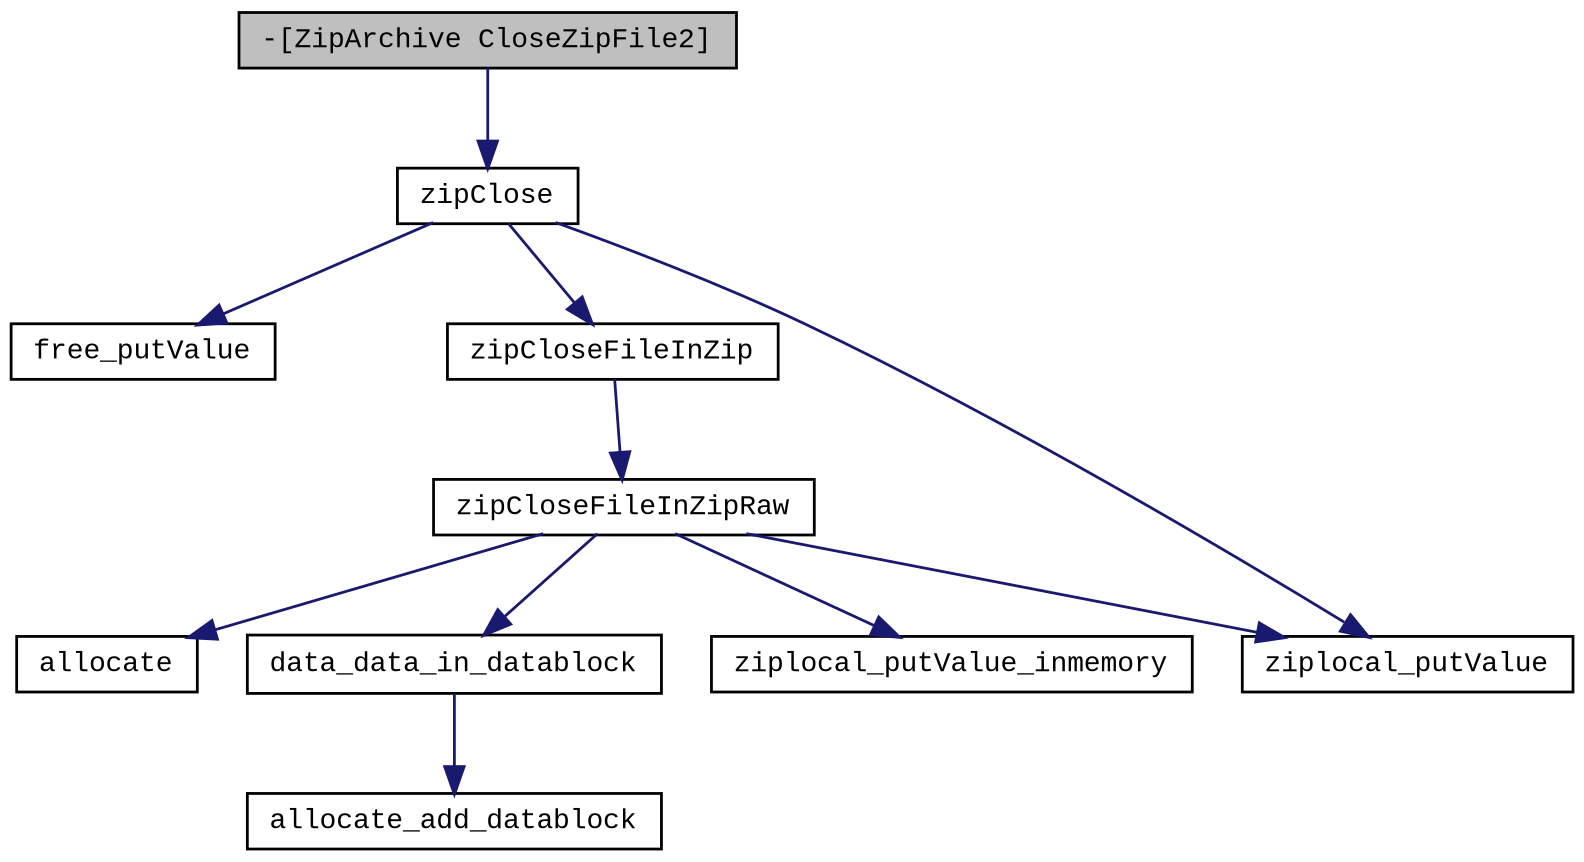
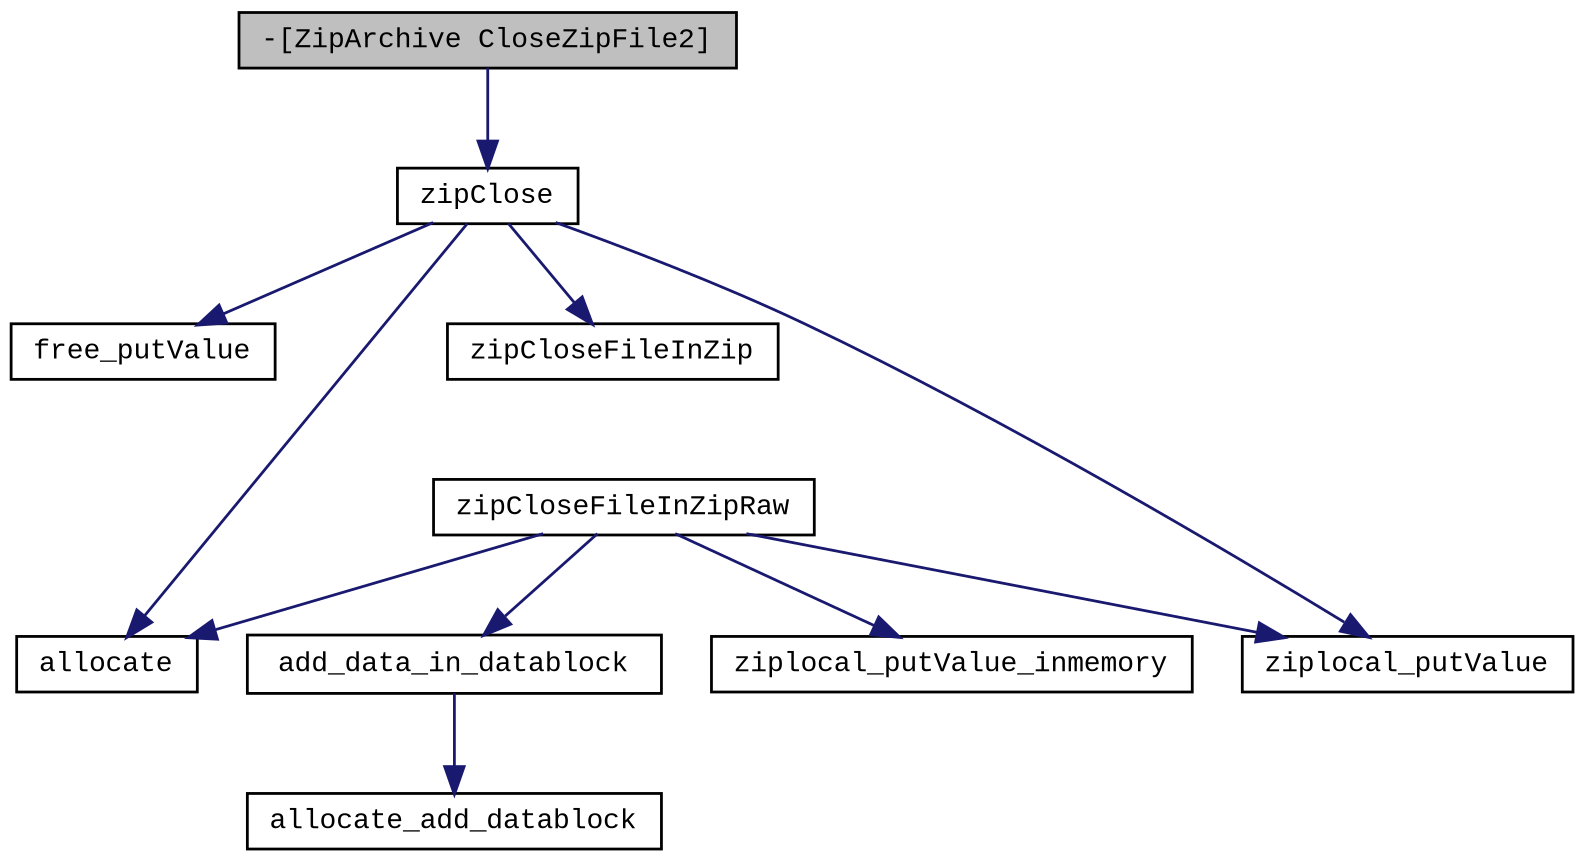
edge "zipCloseFileInZip" -> "zipCloseFileInZipRaw": removed
edge "zipClose" -> "allocate": added
node "data_data_in_datablock": label "data_data_in_datablock" -> "add_data_in_datablock"
